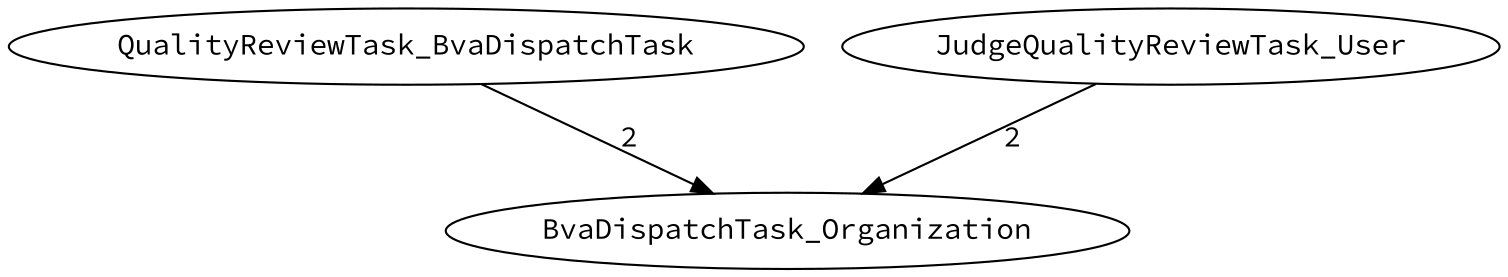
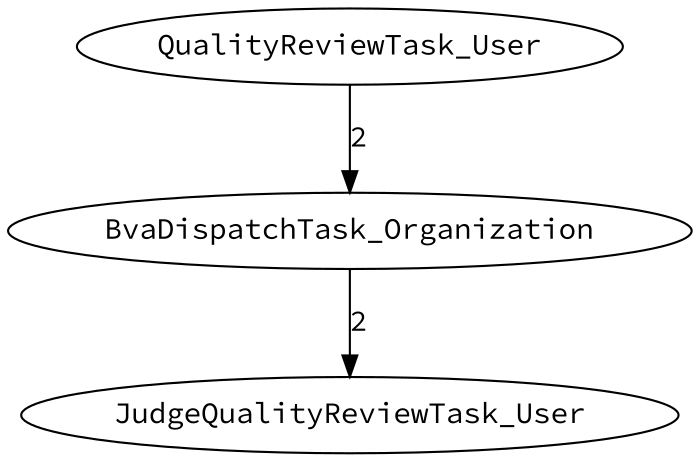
node "QualityReviewTask_BvaDispatchTask": label "QualityReviewTask_BvaDispatchTask" -> "QualityReviewTask_User"
edge "JudgeQualityReviewTask_User" -> "BvaDispatchTask_Organization": reversed
